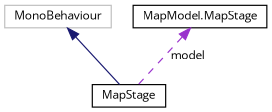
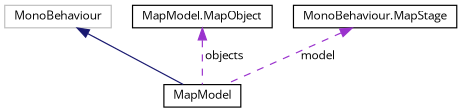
node "MapModel.MapStage": label "MapModel.MapStage" -> "MonoBehaviour.MapStage"
node "MapModel.MapObject": added
node "MapStage": label "MapStage" -> "MapModel"
